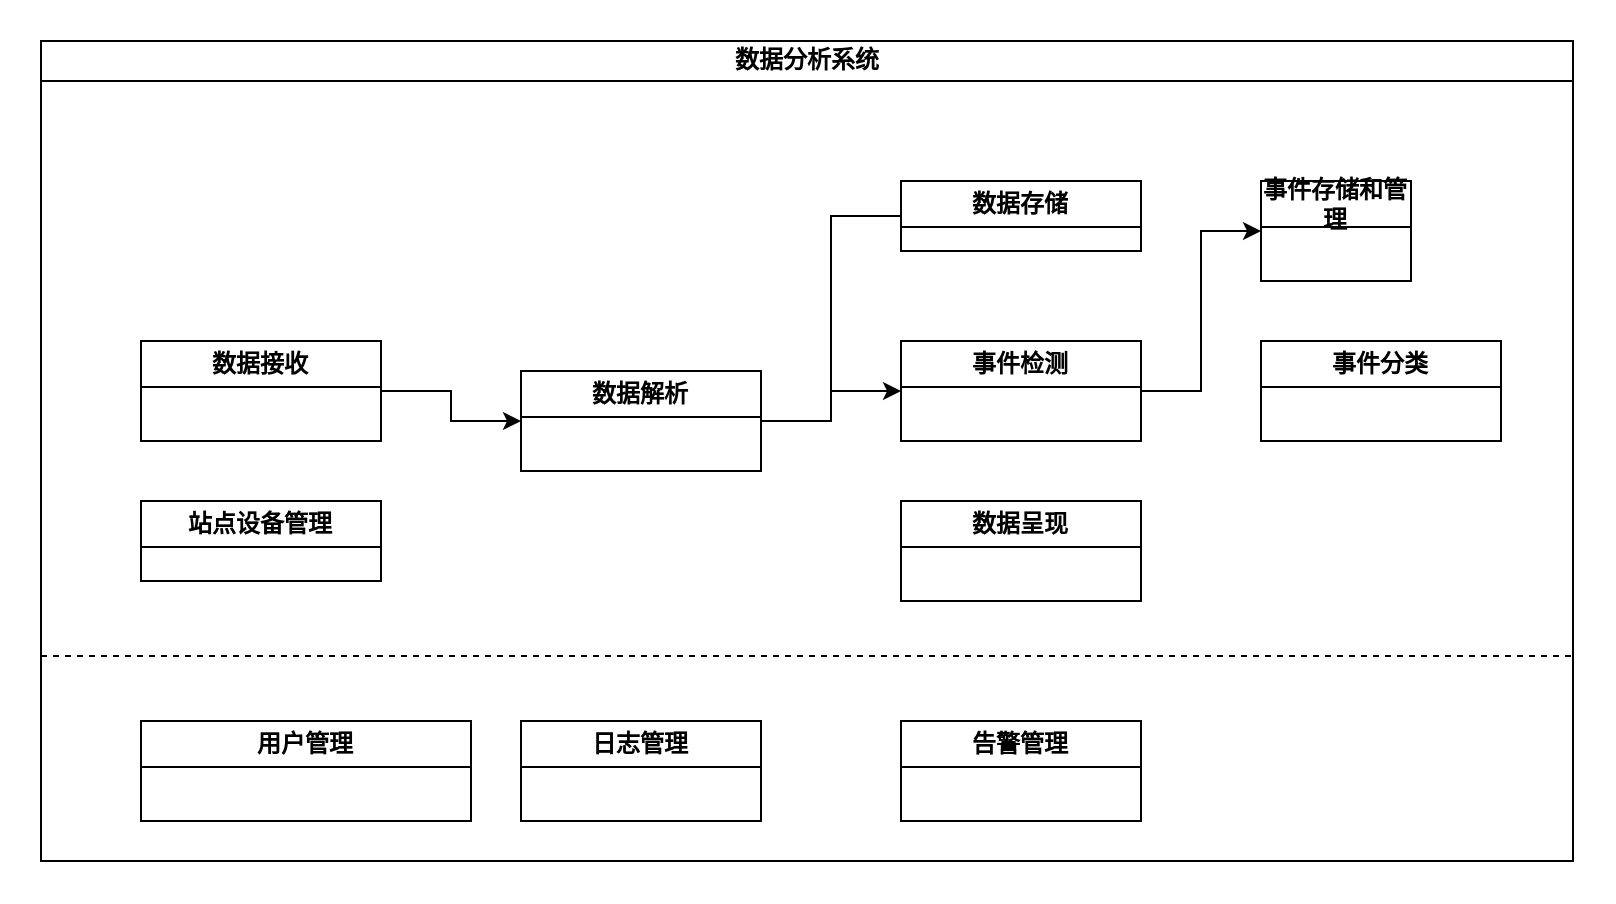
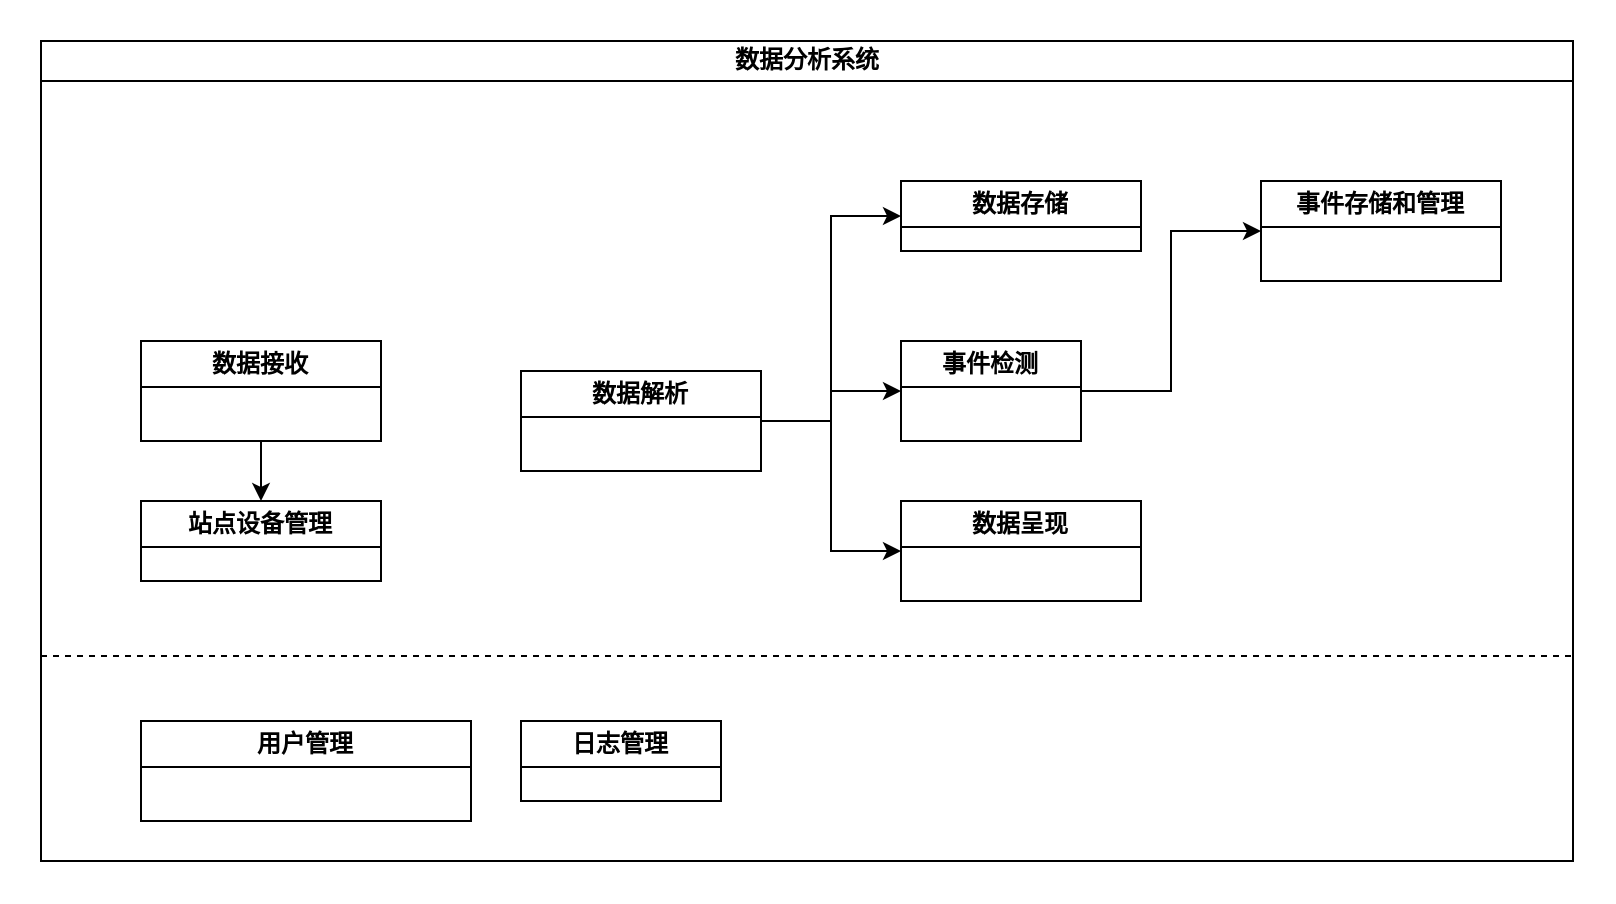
edge "数据存储" -- "数据解析": arrowhead none -> classic
node "事件存储和管理": size 150x100 -> 240x100
node "事件检测": size 240x100 -> 180x100
node "事件分类": removed
edge "数据接收" -> "数据解析": removed
edge "数据接收" -> "站点设备管理": added
edge "数据解析" -> "数据呈现": added
node "日志管理": size 240x100 -> 200x80
node "告警管理": removed
